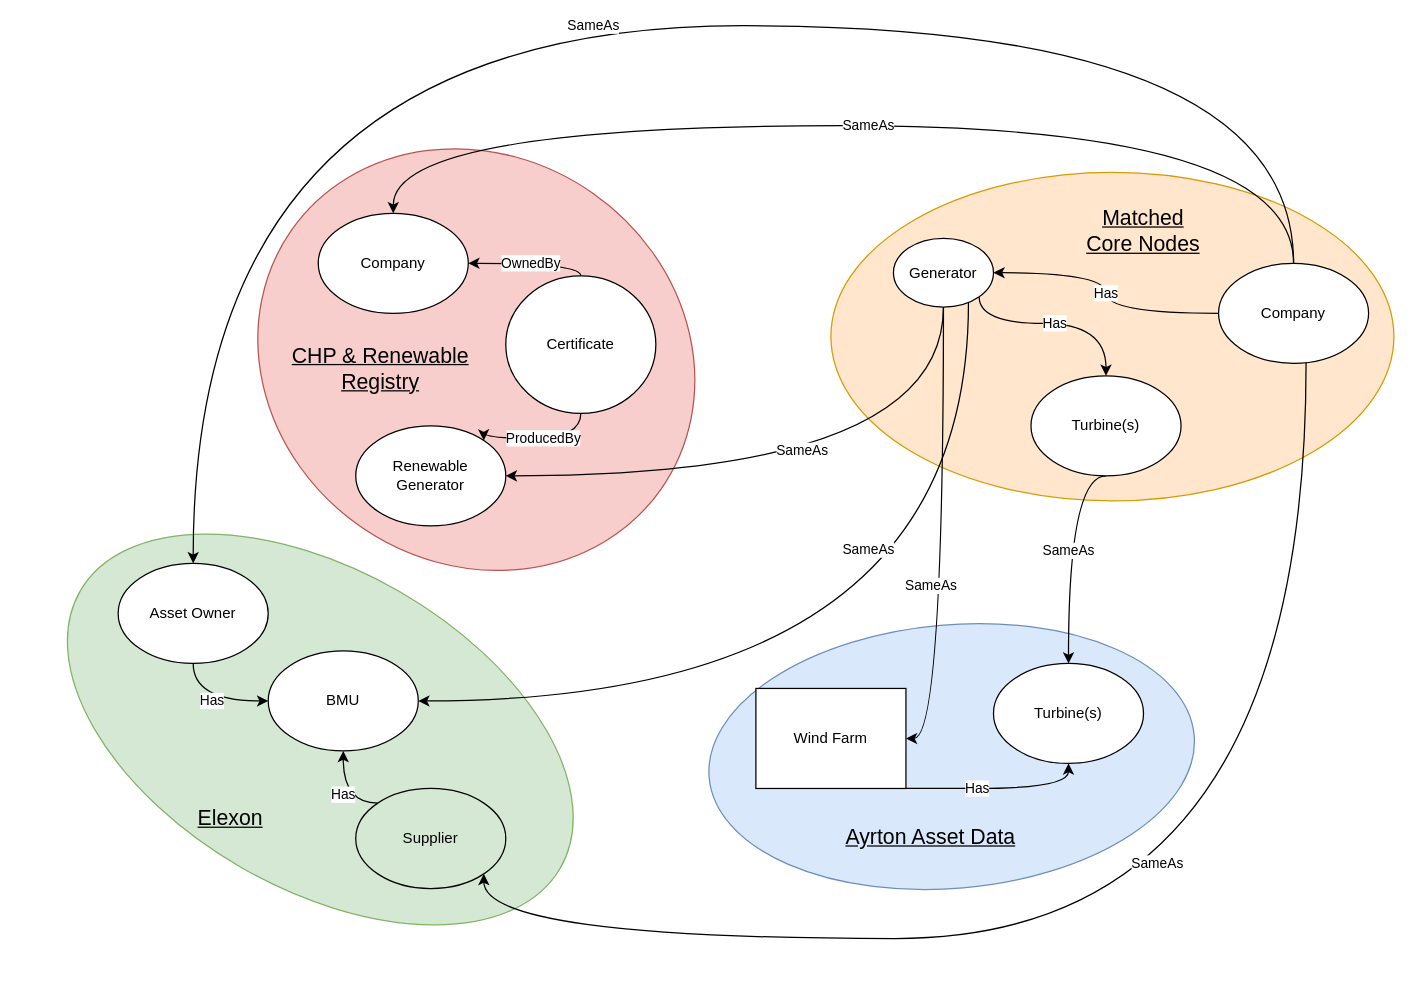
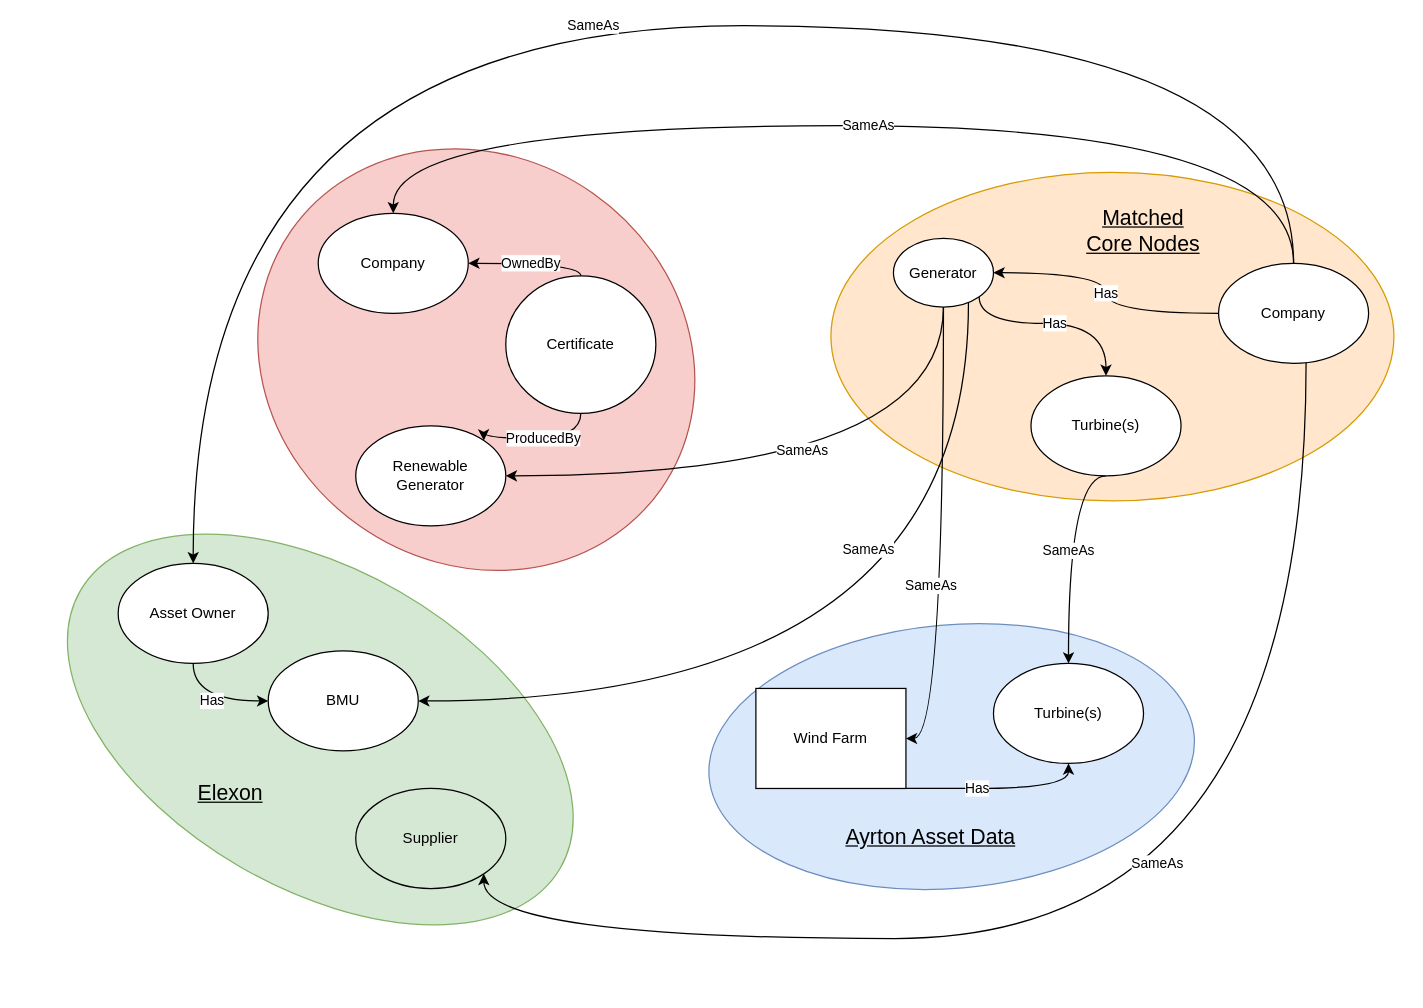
node "CHP & RenewableRegistry": removed
edge "Supplier" -> "BMU": removed, label "Has"
node "Elexon": moved (231, 819) -> (231, 794)
